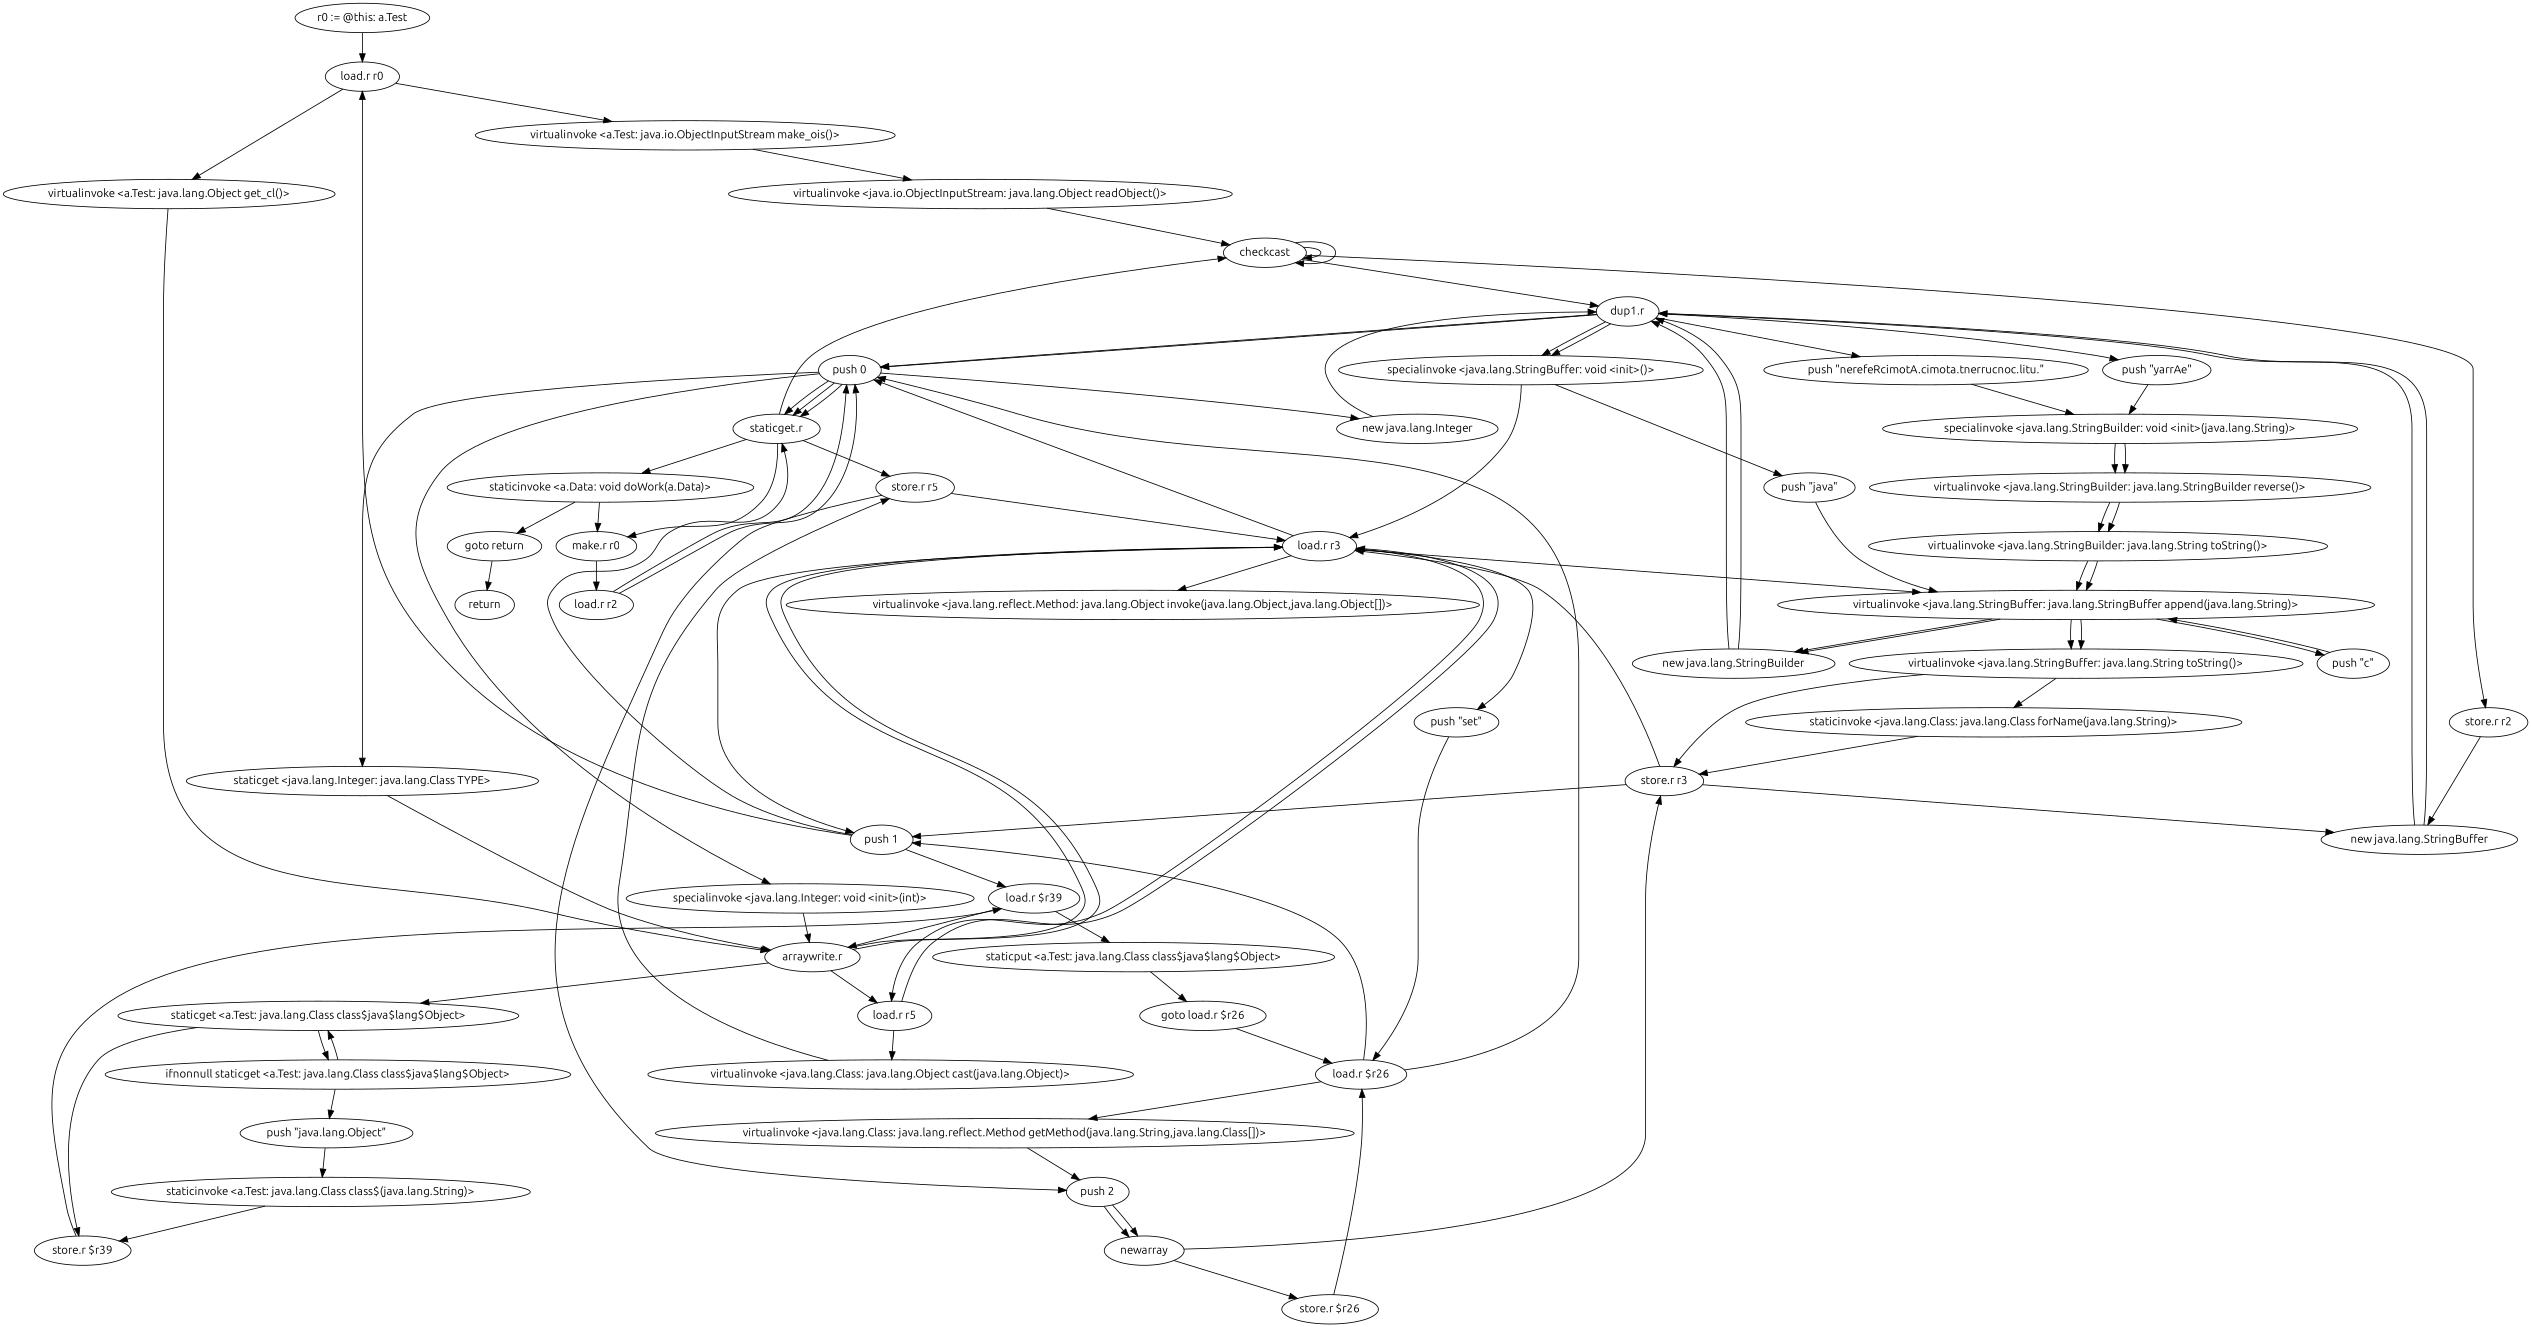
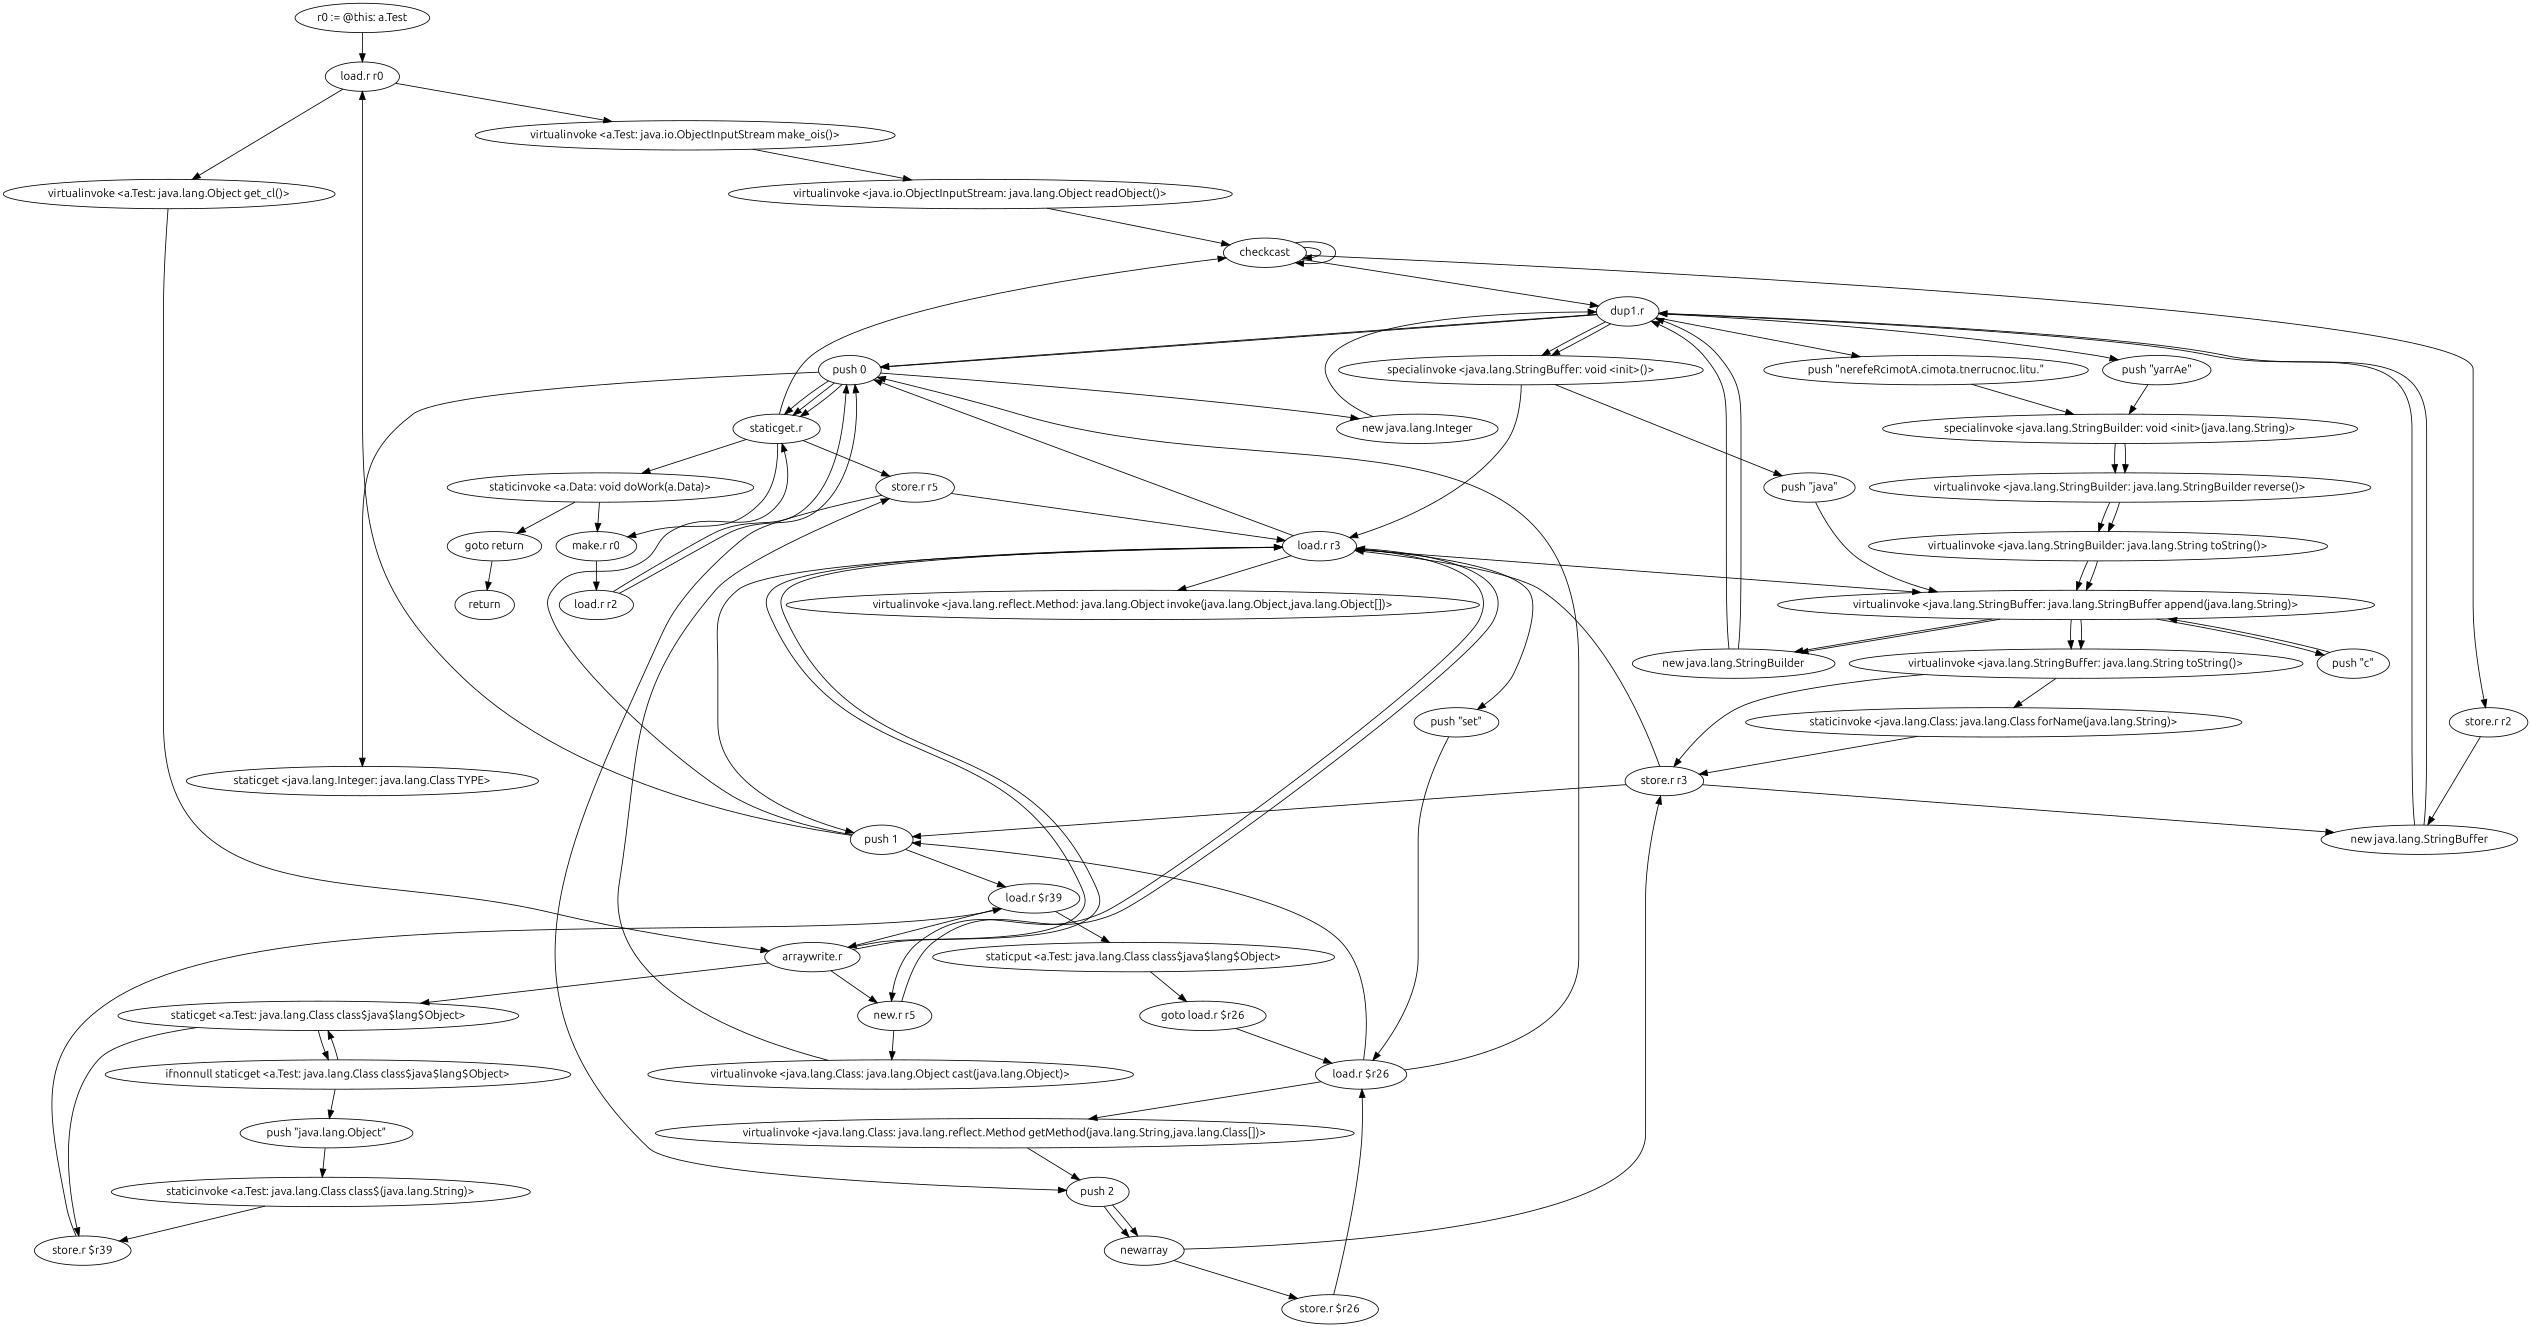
edge "staticget <java.lang.Integer: java.lang.Class TYPE>" -> "arraywrite.r": removed
node "specialinvoke <java.lang.Integer: void <init>(int)>": removed
node "load.r r5": label "load.r r5" -> "new.r r5"
